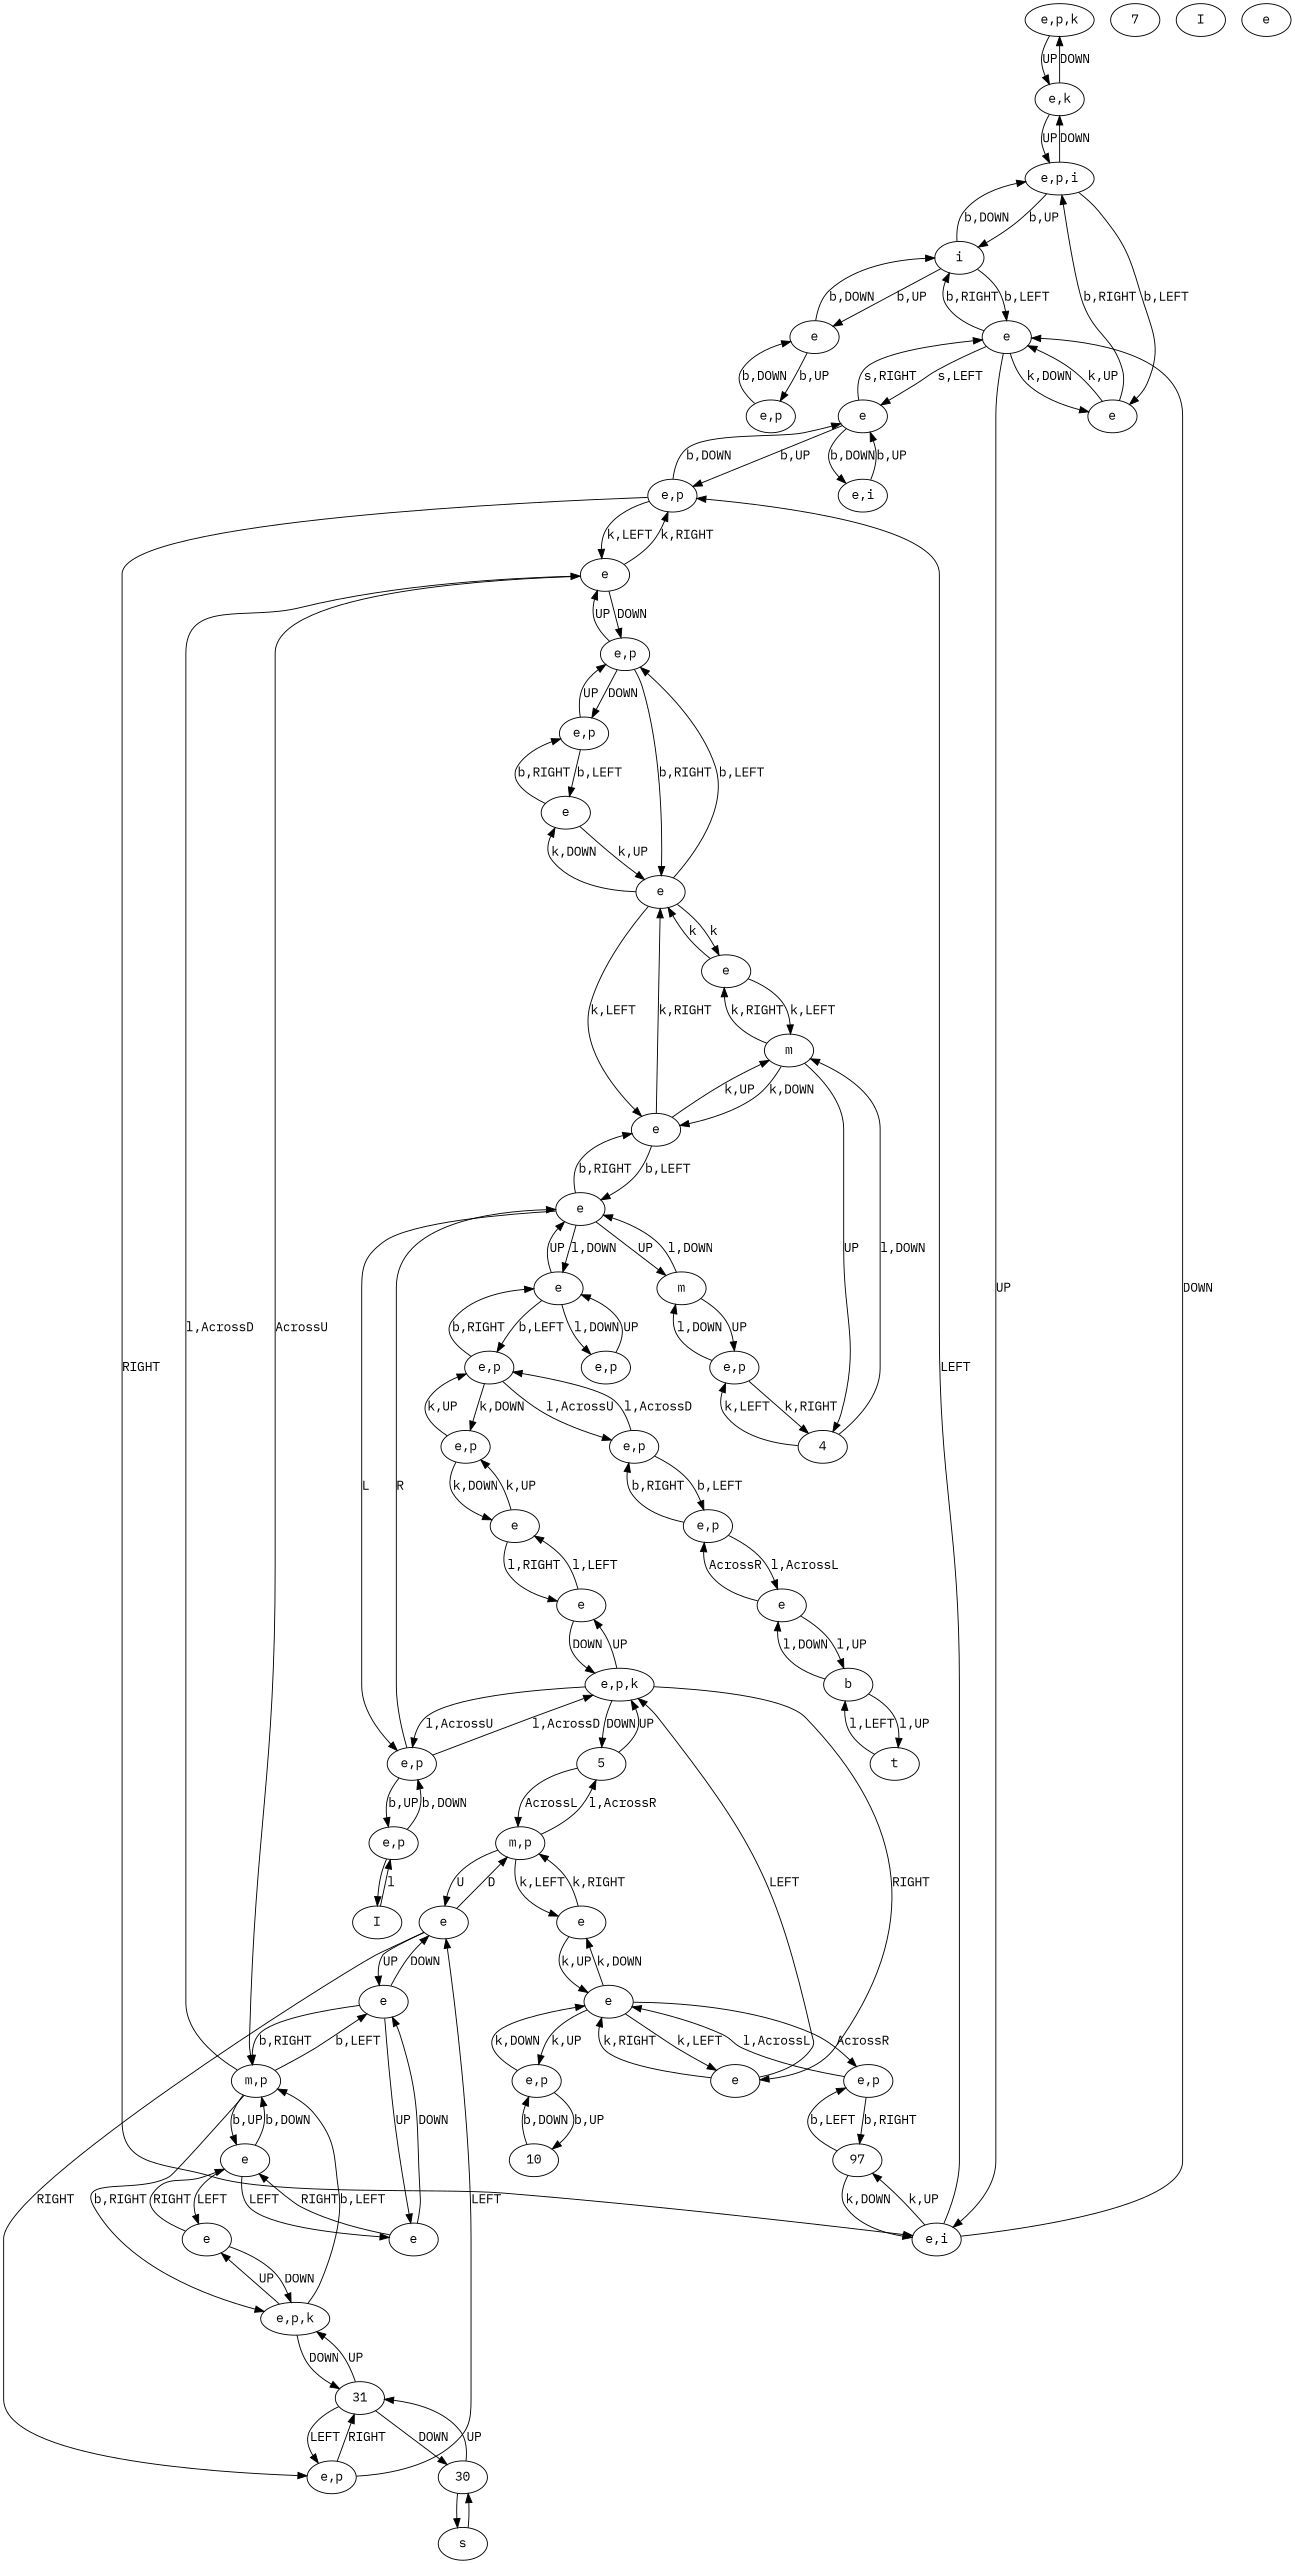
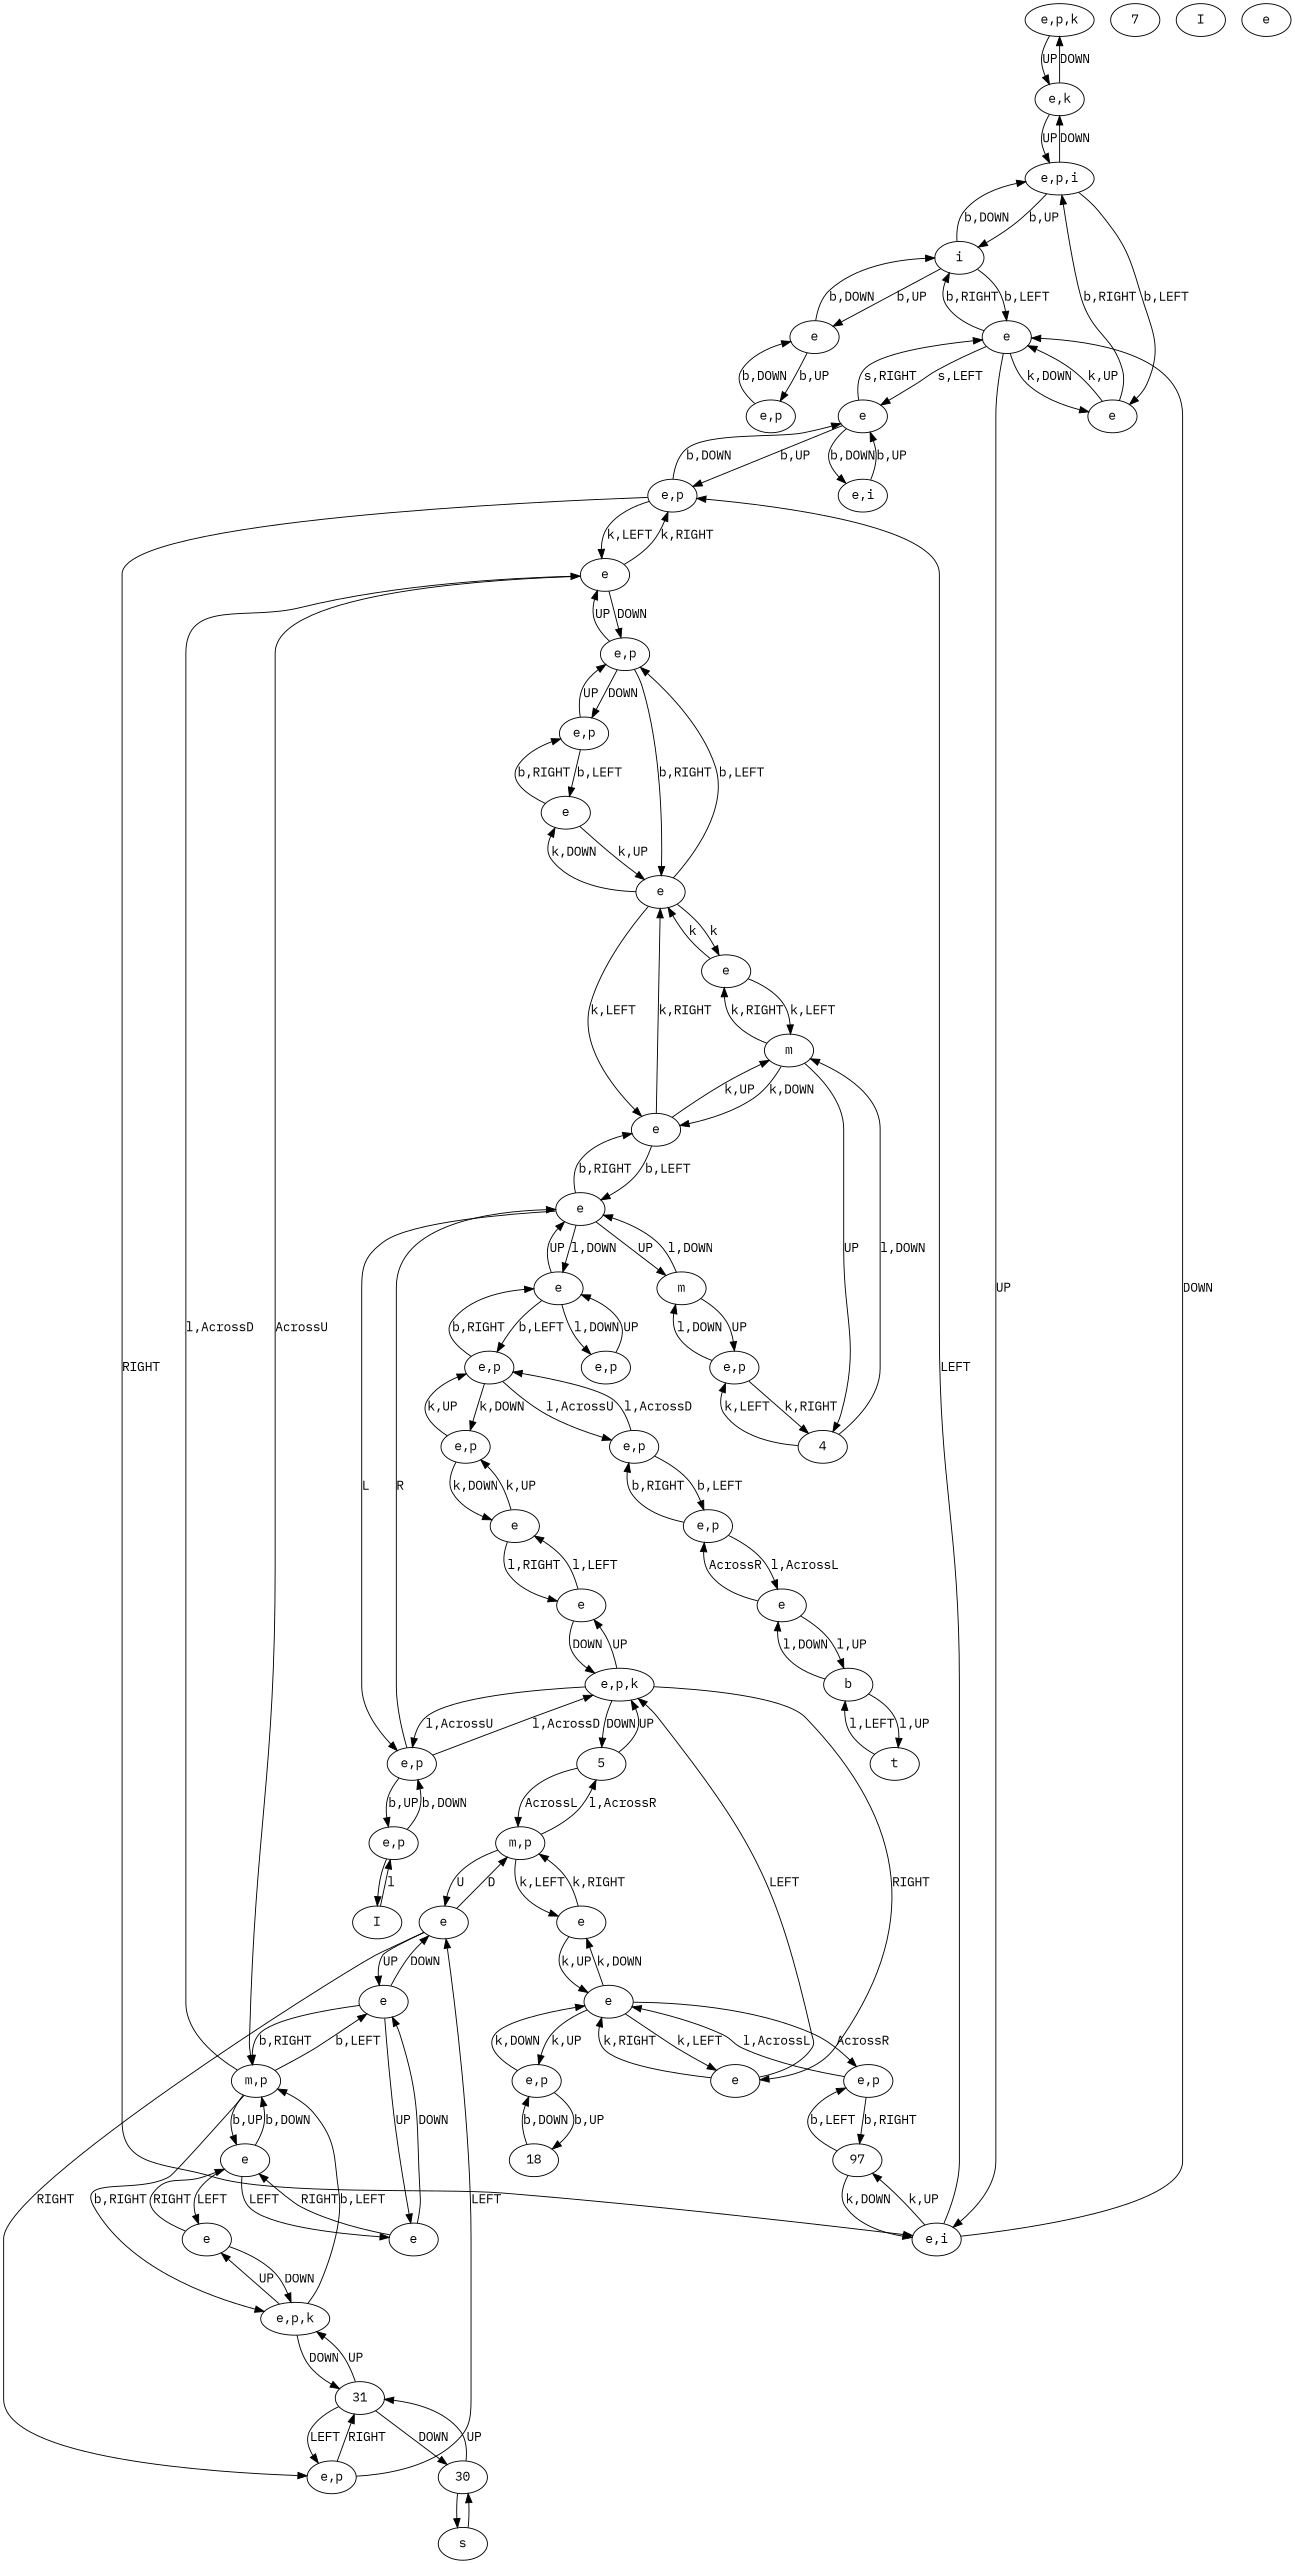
node "10": label "10" -> "18"
